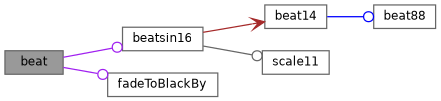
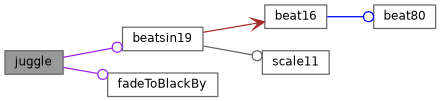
node "beat14": label "beat14" -> "beat16"
node "beat88": label "beat88" -> "beat80"
node "beatsin16": label "beatsin16" -> "beatsin19"
node "beat": label "beat" -> "juggle"
